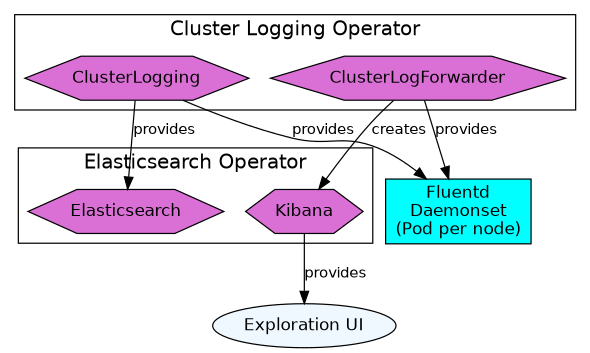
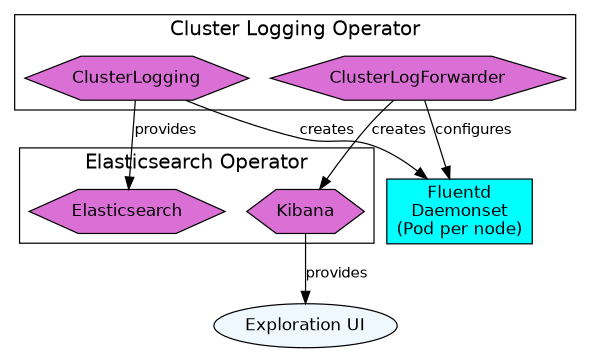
edge "ClusterLogging" -> "Fluentd Daemonset (Pod per node)": label "provides" -> "creates"
edge "ClusterLogForwarder" -> "Fluentd Daemonset (Pod per node)": label "provides" -> "configures"
